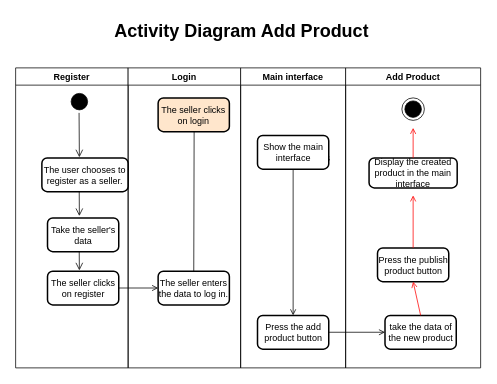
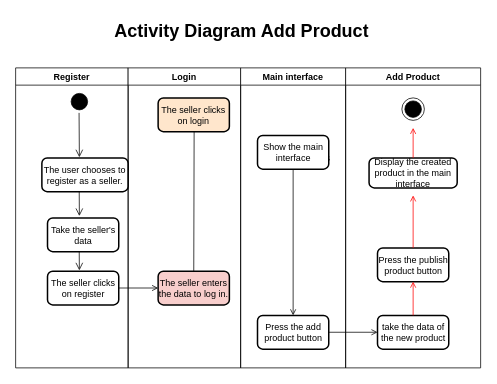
node "The seller enters the data to log in.": fillcolor #ffffff -> #f8cecc
node "take the data of the new product": moved (420, 332) -> (413, 332)
